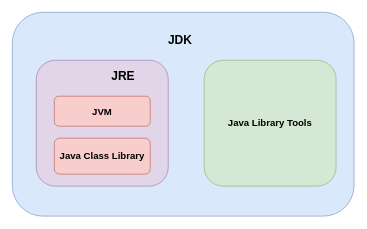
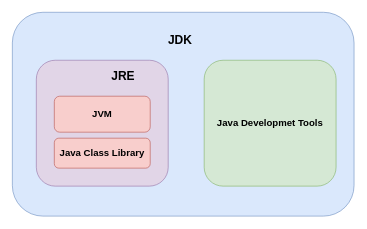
node "JVM": size 96x30 -> 96x36
node "Java Library Tools": label "Java Library Tools" -> "Java Developmet Tools"
node "Java Class Library": size 96x36 -> 96x30
